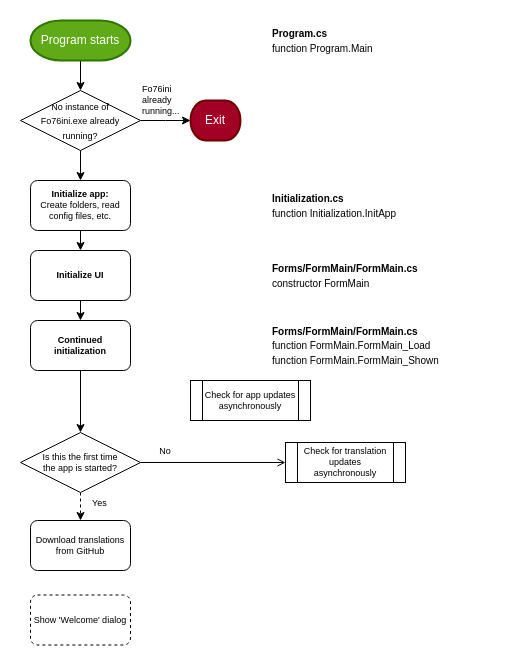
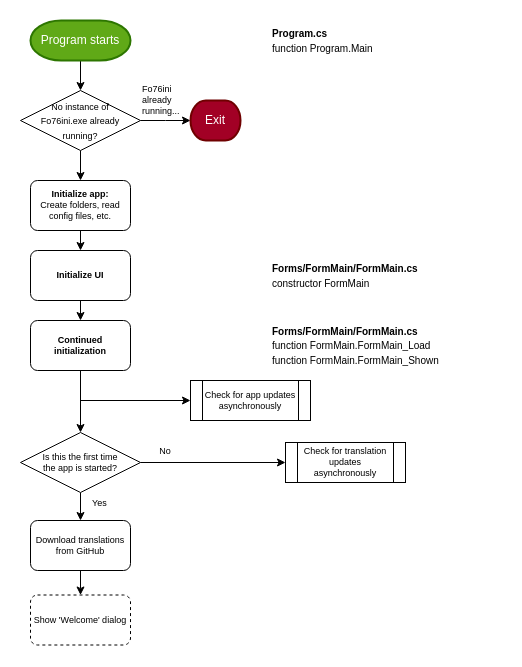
node "Initialization.cs function Initialization.InitApp": removed
edge "Continued initialization" -> "Check for app updates asynchronously": added
edge "Is this the first time the app is started?" -> "Check for translation updates asynchronously": arrowhead open -> classic
edge "Is this the first time the app is started?" -> "Download translations from GitHub": style dashed -> solid
edge "Download translations from GitHub" -> "Show 'Welcome' dialog": added
